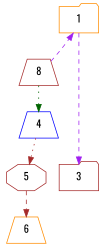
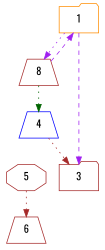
edge "1" -> "8": added
edge "4" -> "5": now "4" -> "3"
edge "5" -> "6": style dashed -> dotted
node "6": color darkorange -> brown
